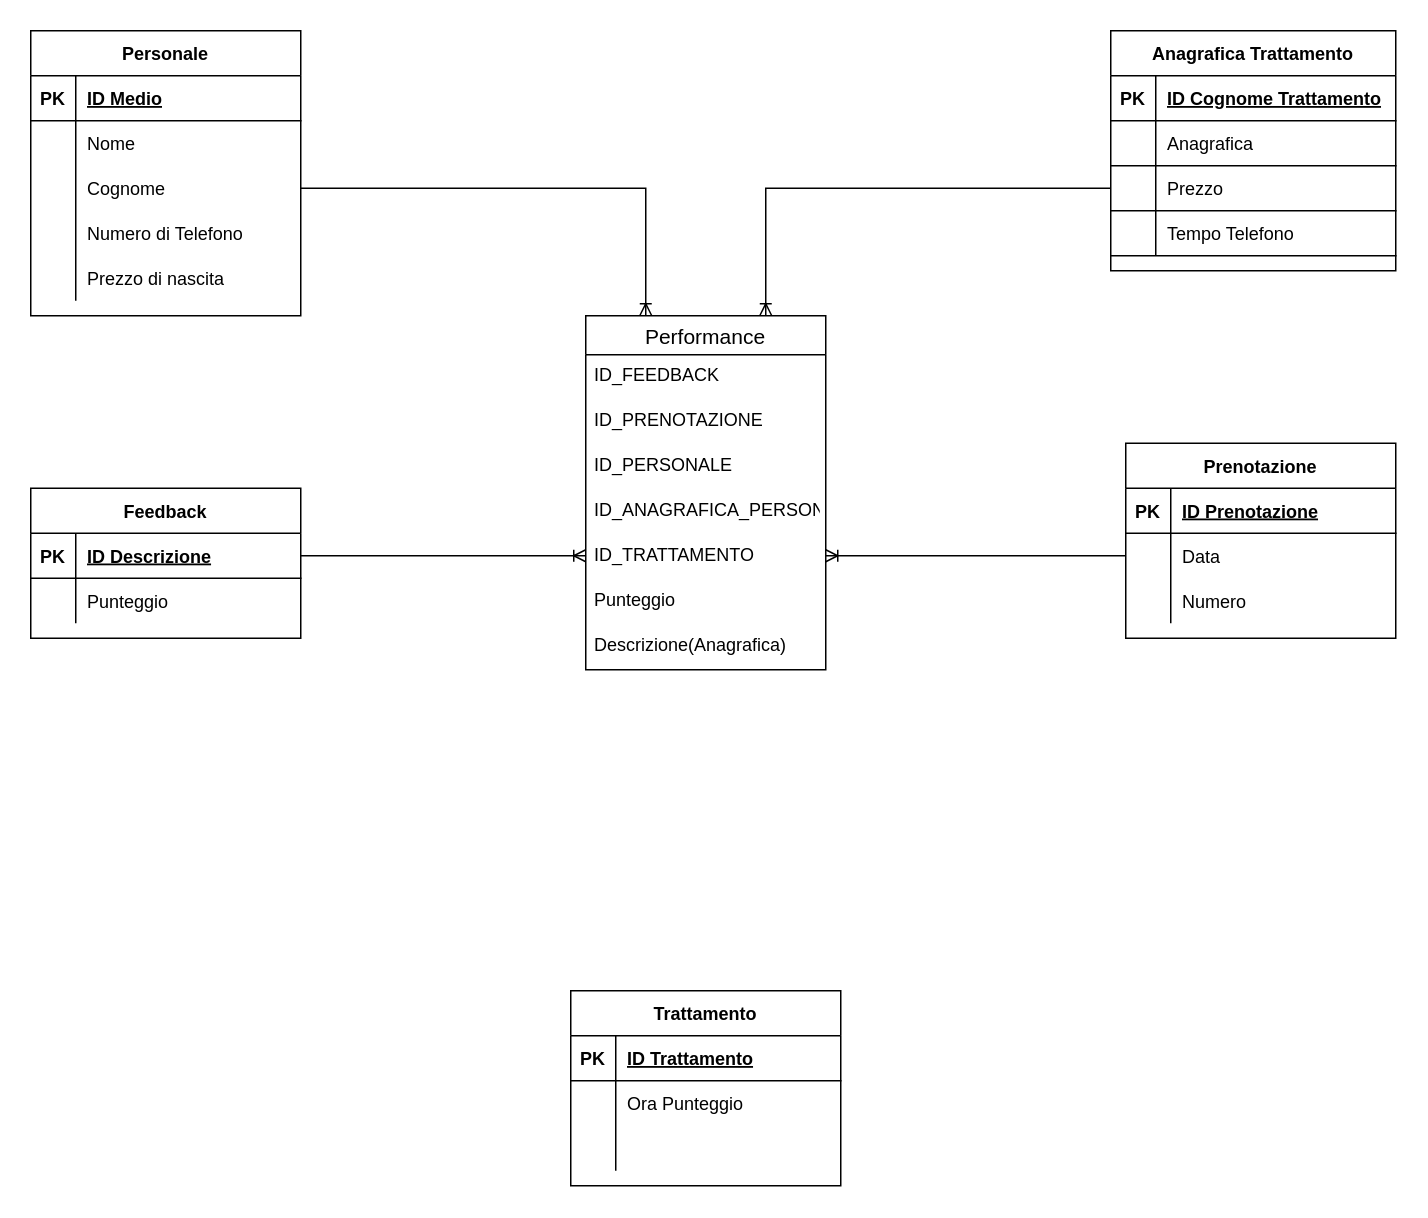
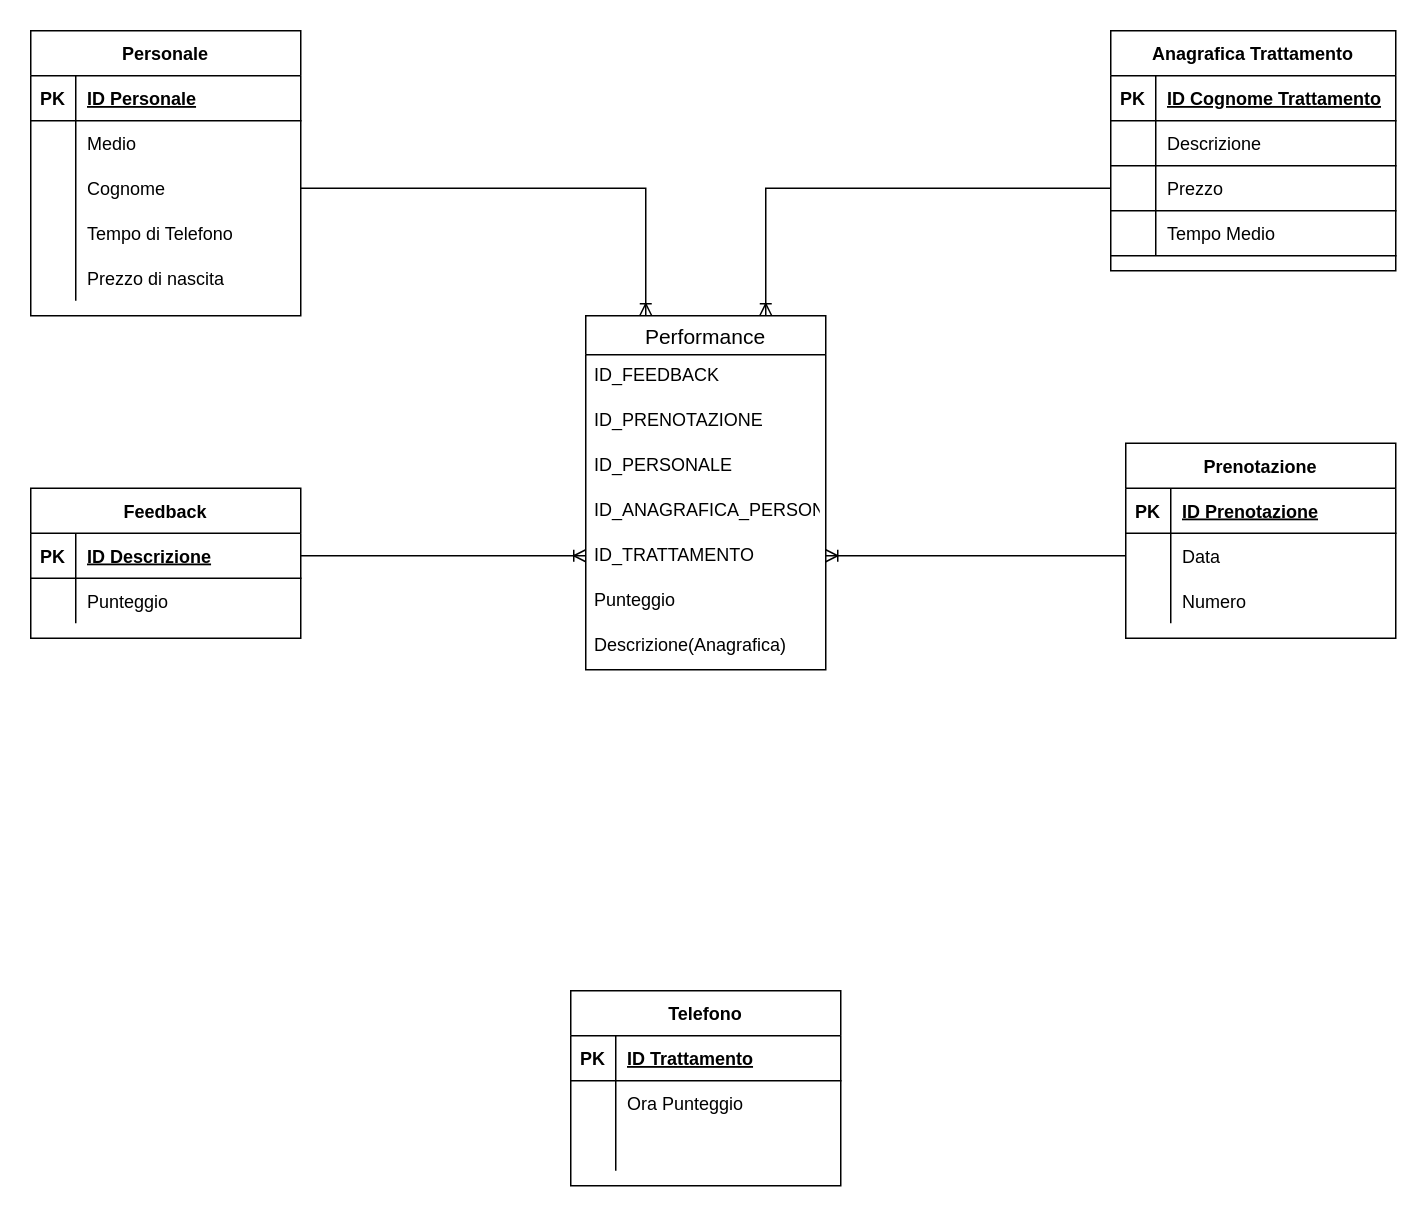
node "ID Medio": label "ID Medio" -> "ID Personale"
node "Nome": label "Nome" -> "Medio"
node "Anagrafica": label "Anagrafica" -> "Descrizione"
node "Numero di Telefono": label "Numero di Telefono" -> "Tempo di Telefono"
node "Tempo Telefono": label "Tempo Telefono" -> "Tempo Medio"
node "Trattamento": label "Trattamento" -> "Telefono"
